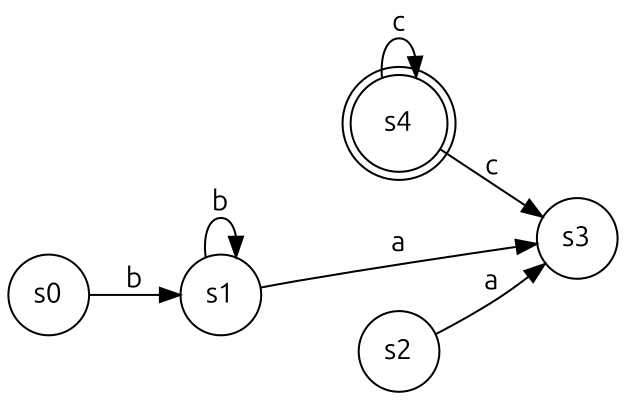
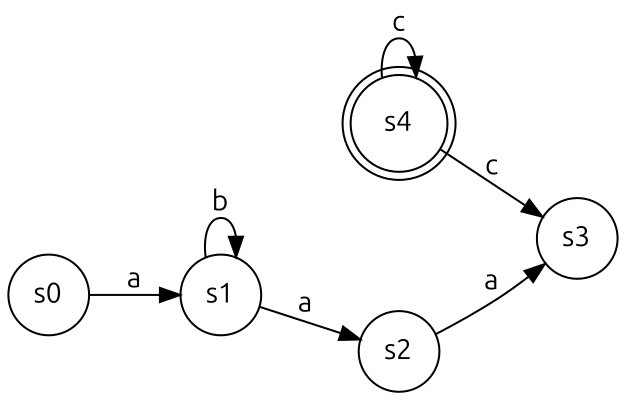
edge "s1" -> "s3": now "s1" -> "s2"
edge "s0" -> "s1": label "b" -> "a"
